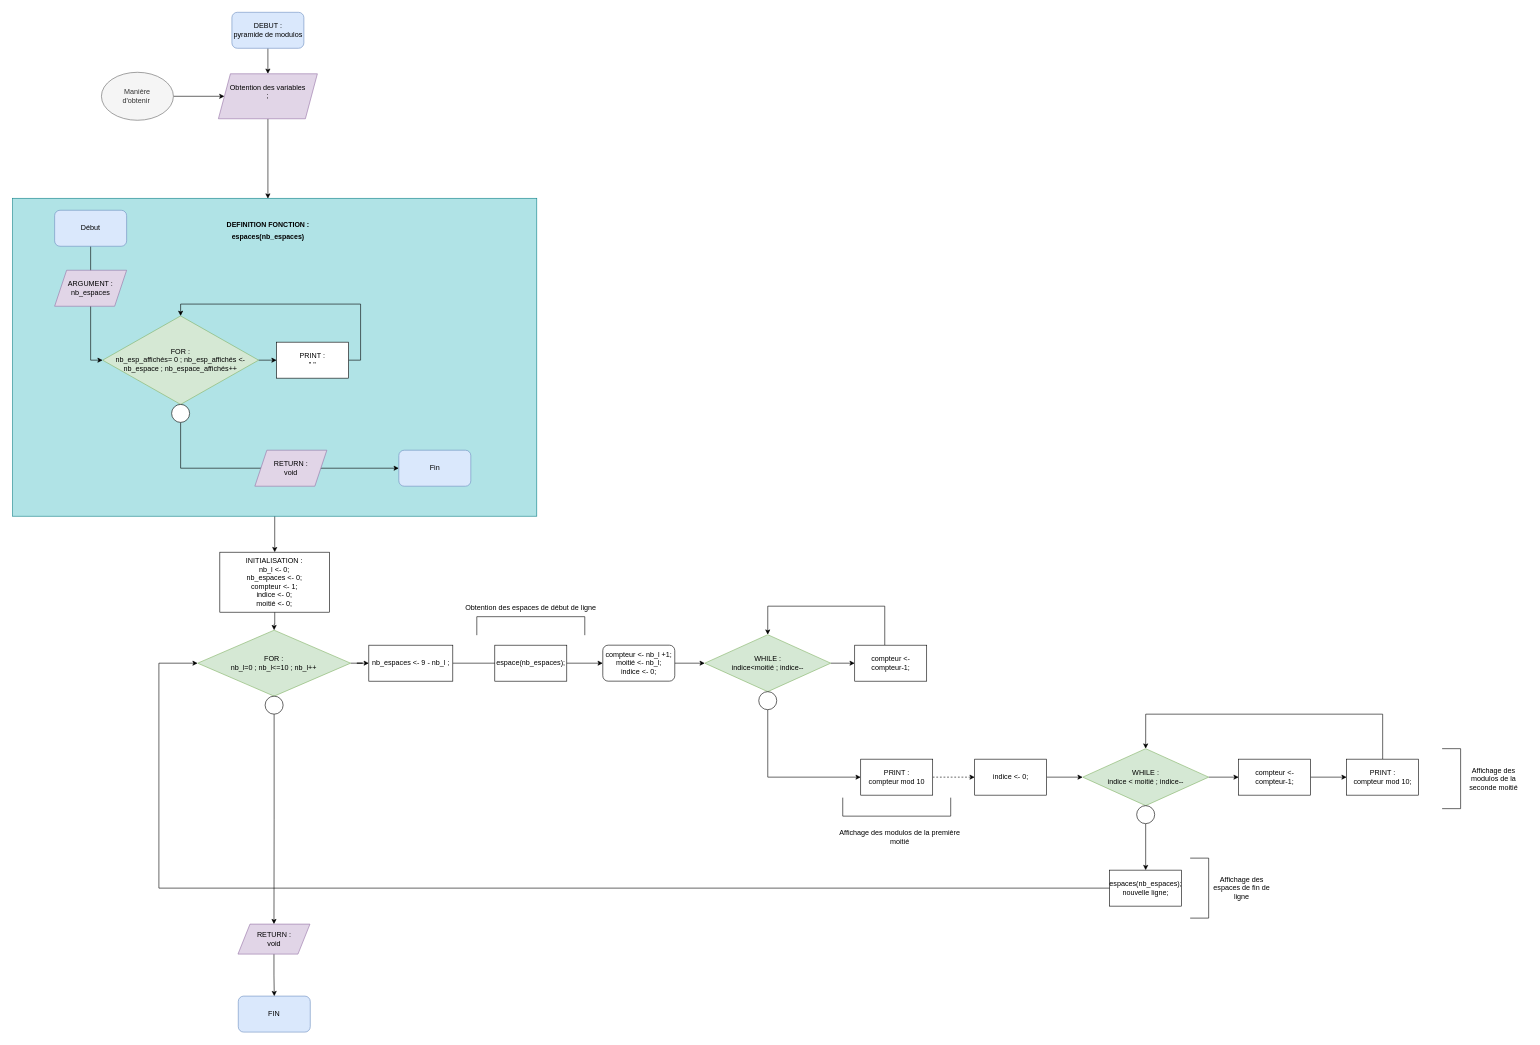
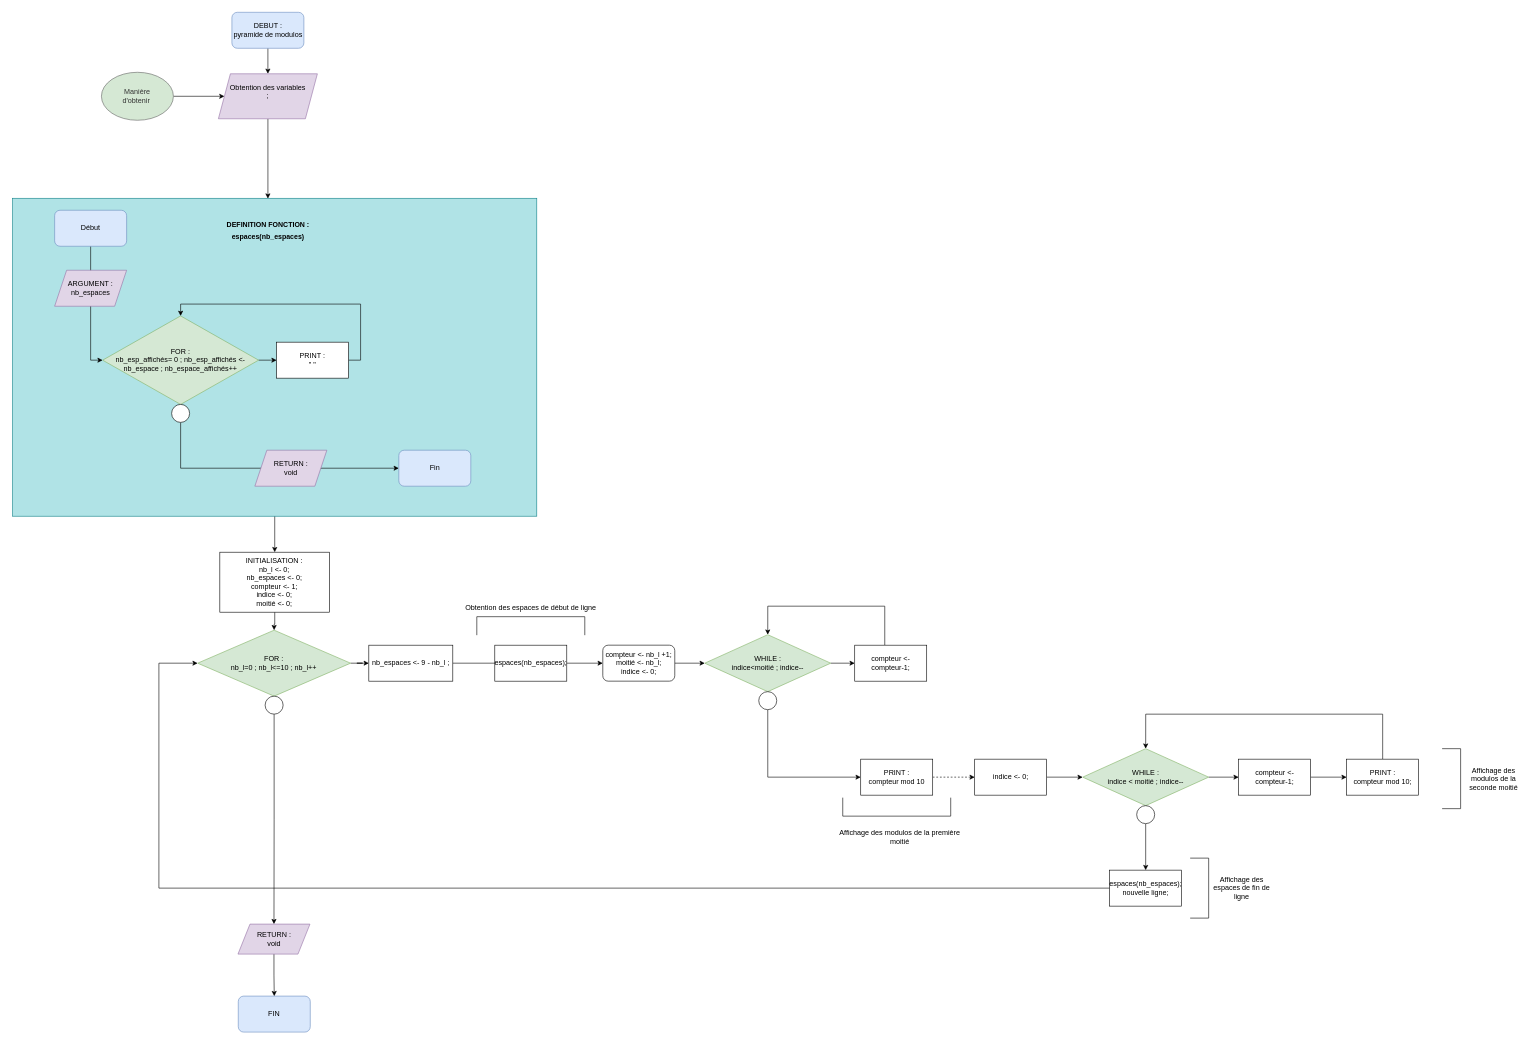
node "Manière d'obtenir": fillcolor #f5f5f5 -> #d5e8d4
node "espace(nb_espaces);": label "espace(nb_espaces);" -> "espaces(nb_espaces);"
